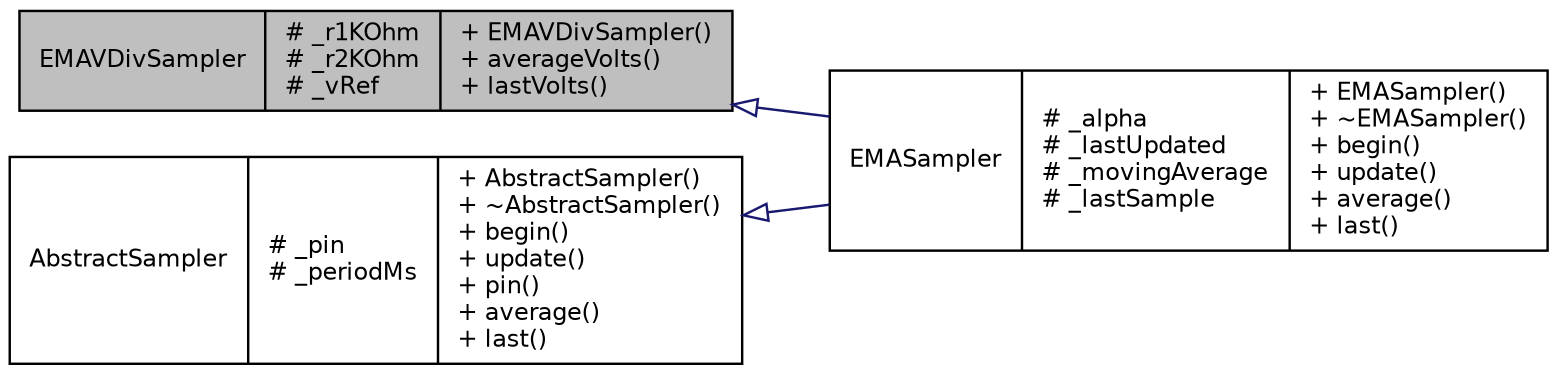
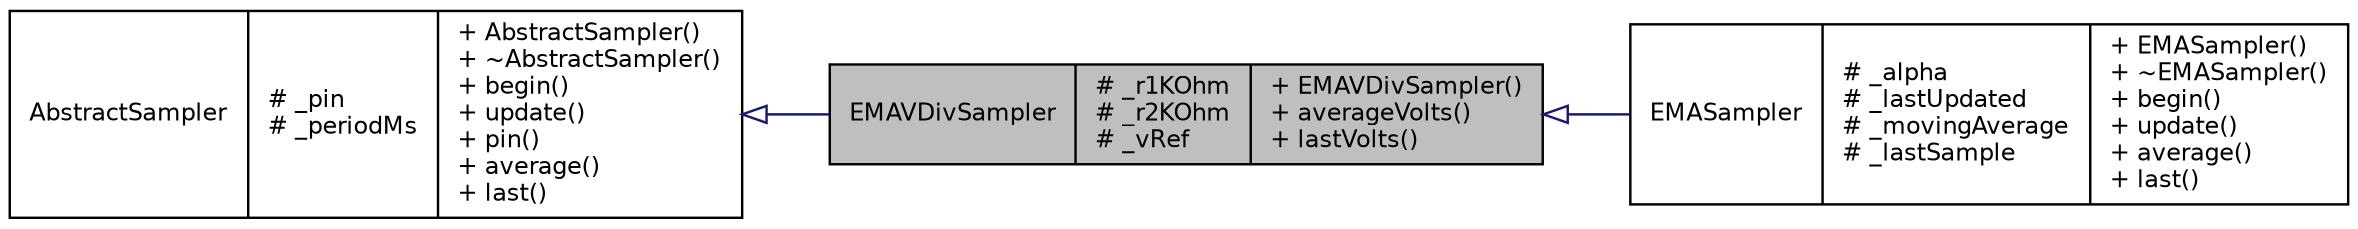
edge "EMASampler" -> "AbstractSampler": now "EMAVDivSampler" -> "AbstractSampler"
